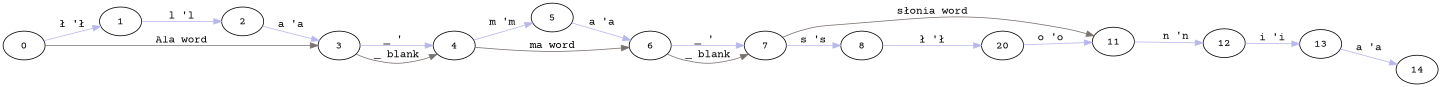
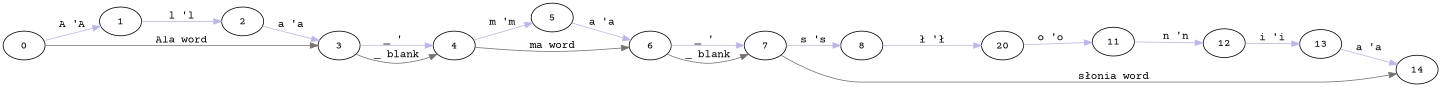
edge "7" -> "11": now "7" -> "14"
edge "0" -> "1": label "ł 'ł" -> "A 'A"
